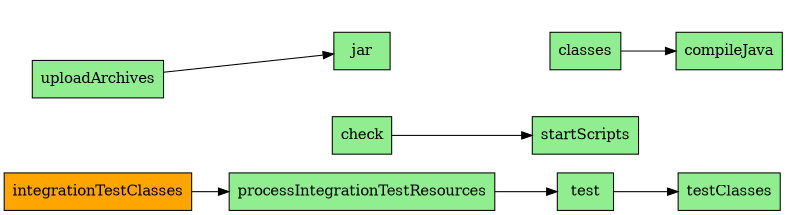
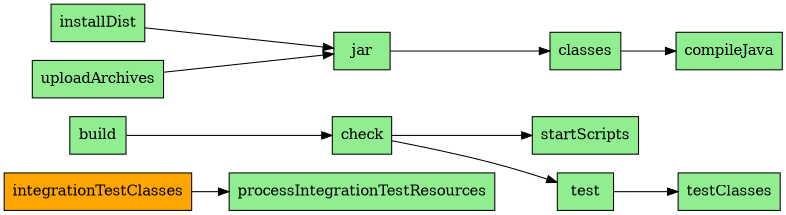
node "installDist": added
edge "jar" -> "classes": added
node "build": added
edge "processIntegrationTestResources" -> "test": now "check" -> "test"
